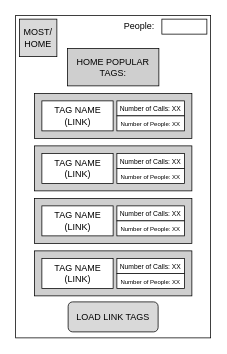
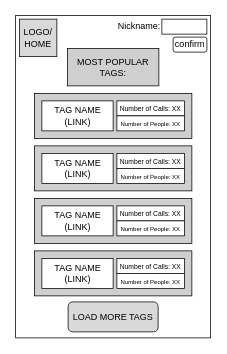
node "People:": label "People:" -> "Nickname:"
node "MOST/ HOME": label "MOST/ HOME" -> "LOGO/ HOME"
node "confirm": added
node "HOME POPULAR TAGS:": label "HOME POPULAR TAGS:" -> "MOST POPULAR TAGS:"
node "LOAD LINK TAGS": label "LOAD LINK TAGS" -> "LOAD MORE TAGS"
